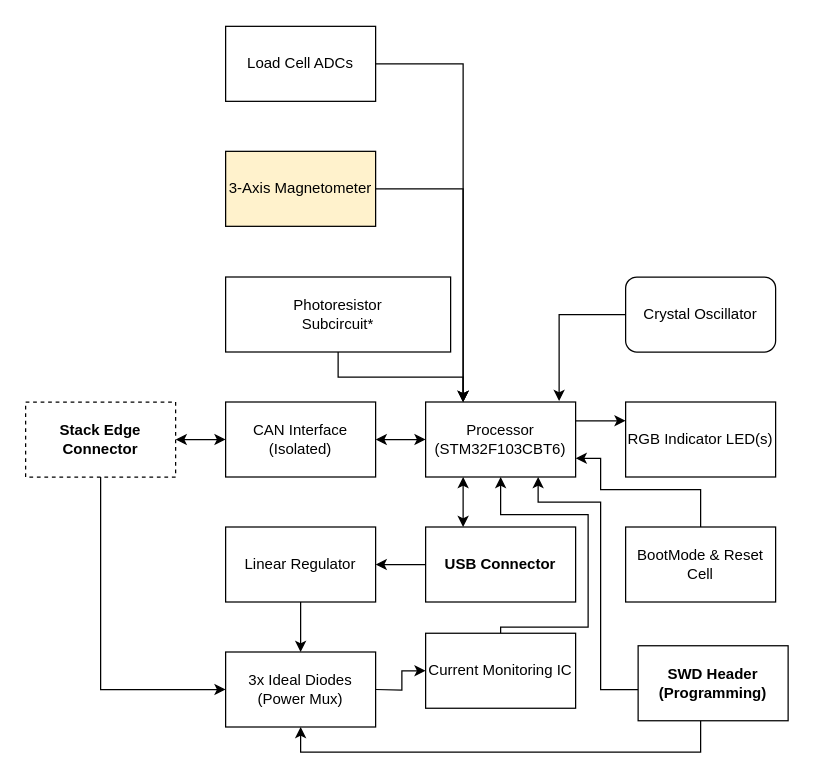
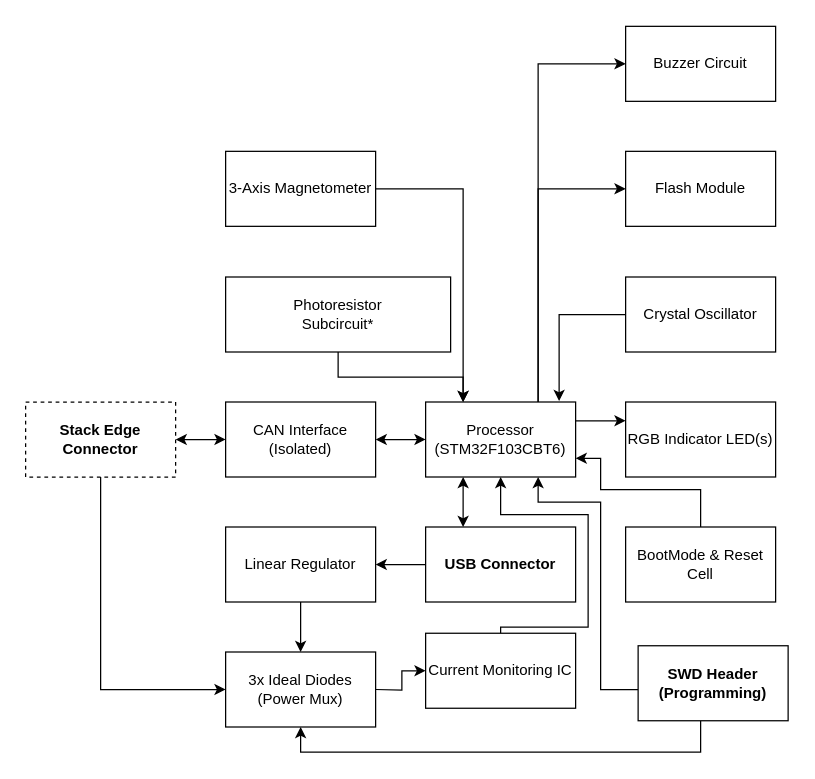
node "Load Cell ADCs": removed
node "Buzzer Circuit": added
edge "Load Cell ADCs" -> "Processor (STM32F103CBT6)": removed
edge "Processor (STM32F103CBT6)" -> "Buzzer Circuit": added
node "3-Axis Magnetometer": fillcolor #fff2cc -> #ffffff
edge "Processor (STM32F103CBT6)" -> "Flash Module": added
node "Flash Module": added
node "Crystal Oscillator": shape rounded rectangle -> rectangle
